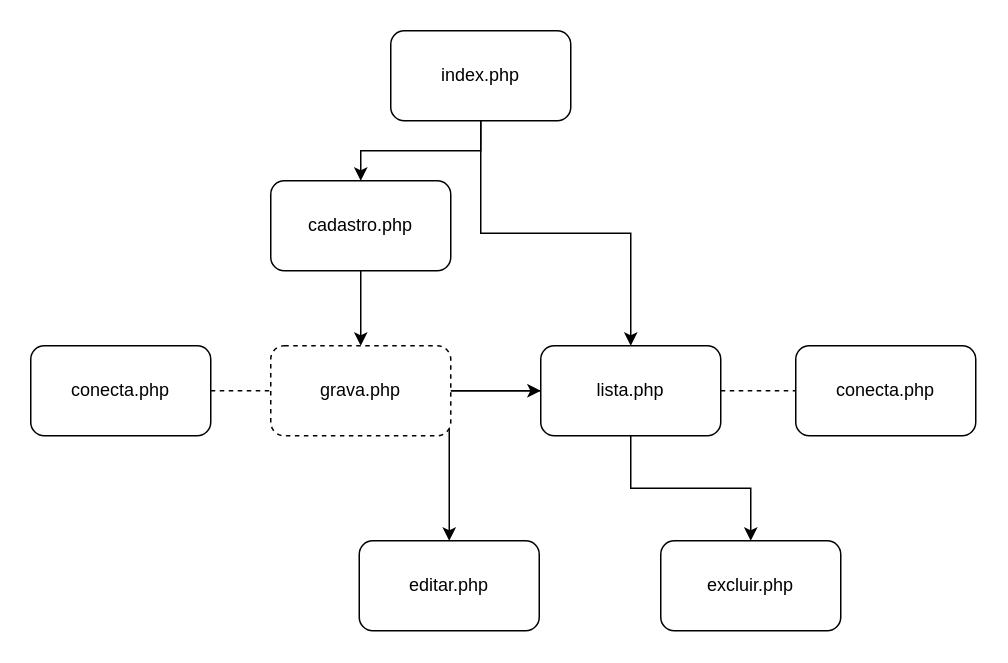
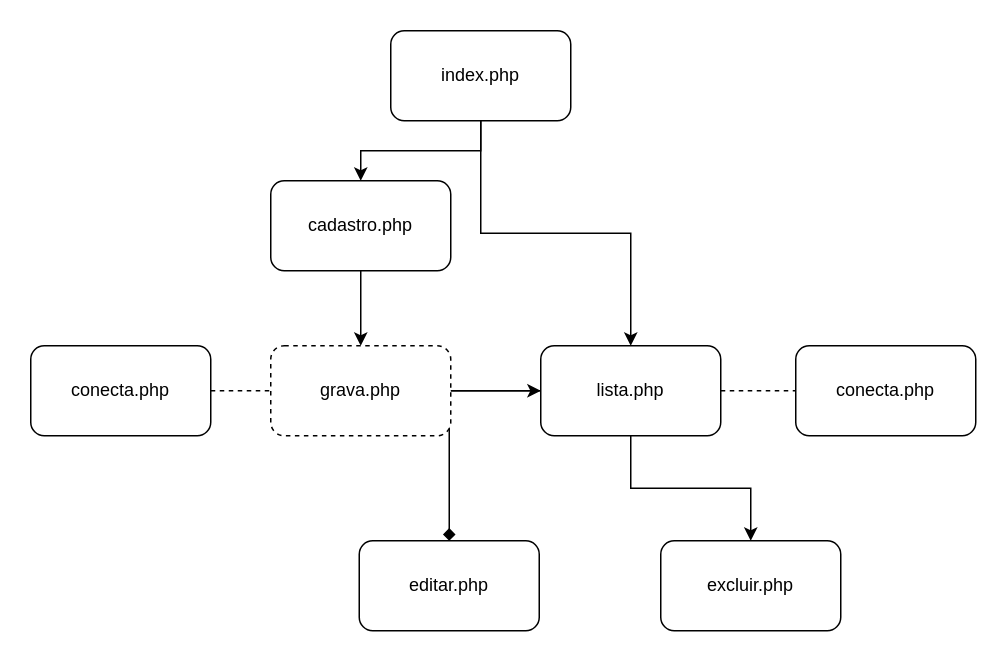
edge "lista.php" -> "editar.php": arrowhead classic -> diamond
